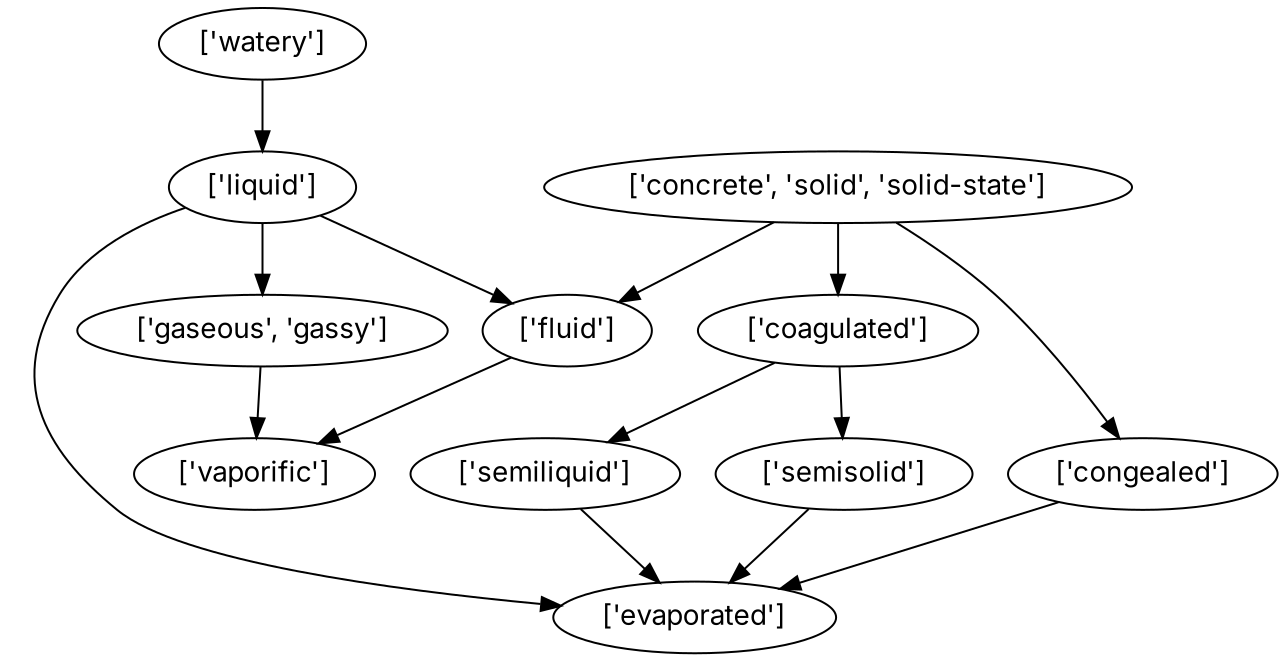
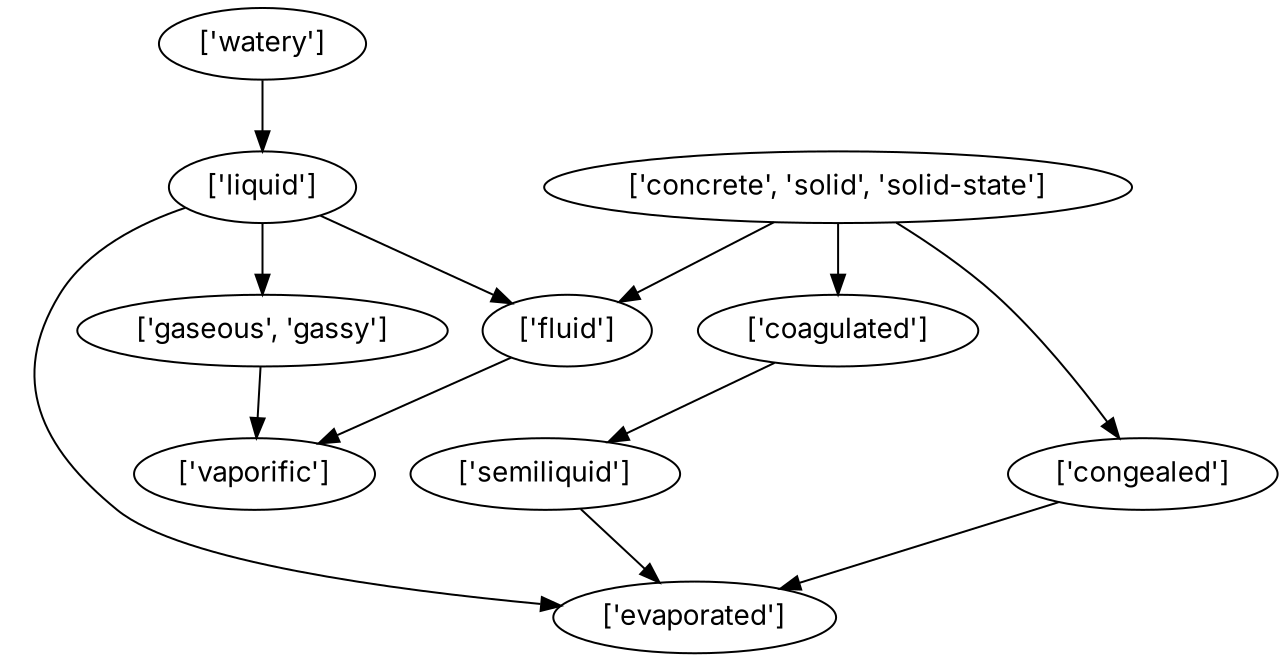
node "['semisolid']": removed
